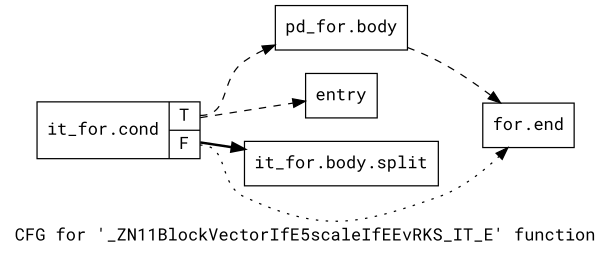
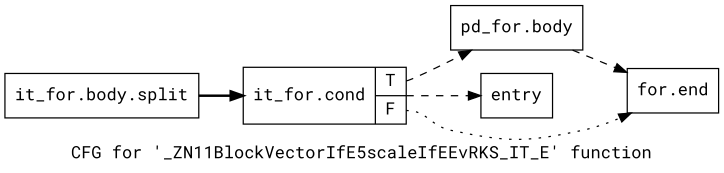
edge "it_for.cond" -> "it_for.body.split": reversed
